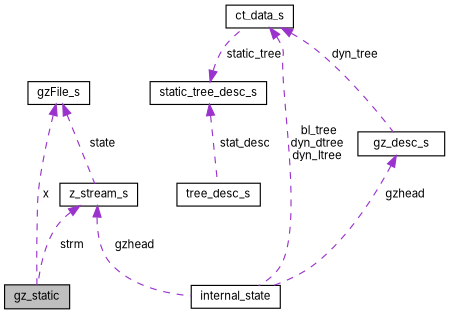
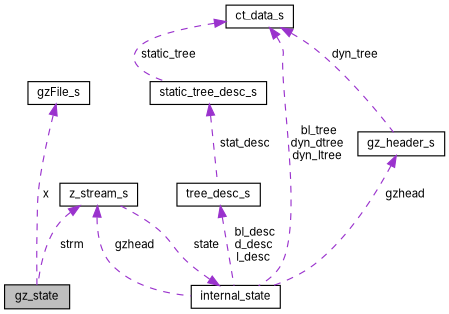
edge "ct_data_s" -> "static_tree_desc_s": reversed
node "gz_desc_s": label "gz_desc_s" -> "gz_header_s"
edge "z_stream_s" -> "gzFile_s": now "z_stream_s" -> "internal_state"
edge "internal_state" -> "tree_desc_s": added, label "bl_desc d_desc l_desc"
node "gz_static": label "gz_static" -> "gz_state"
